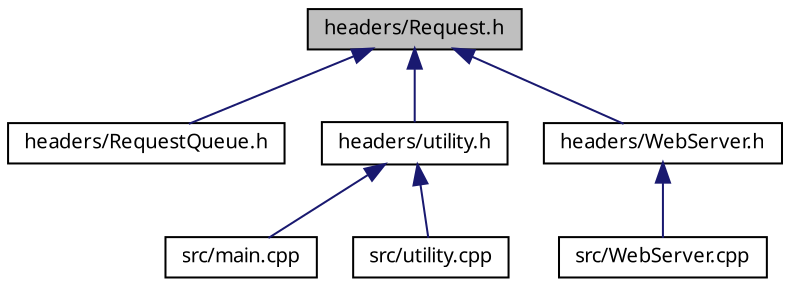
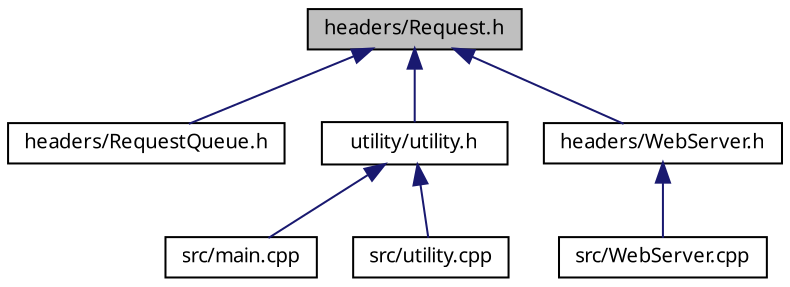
node "headers/utility.h": label "headers/utility.h" -> "utility/utility.h"
